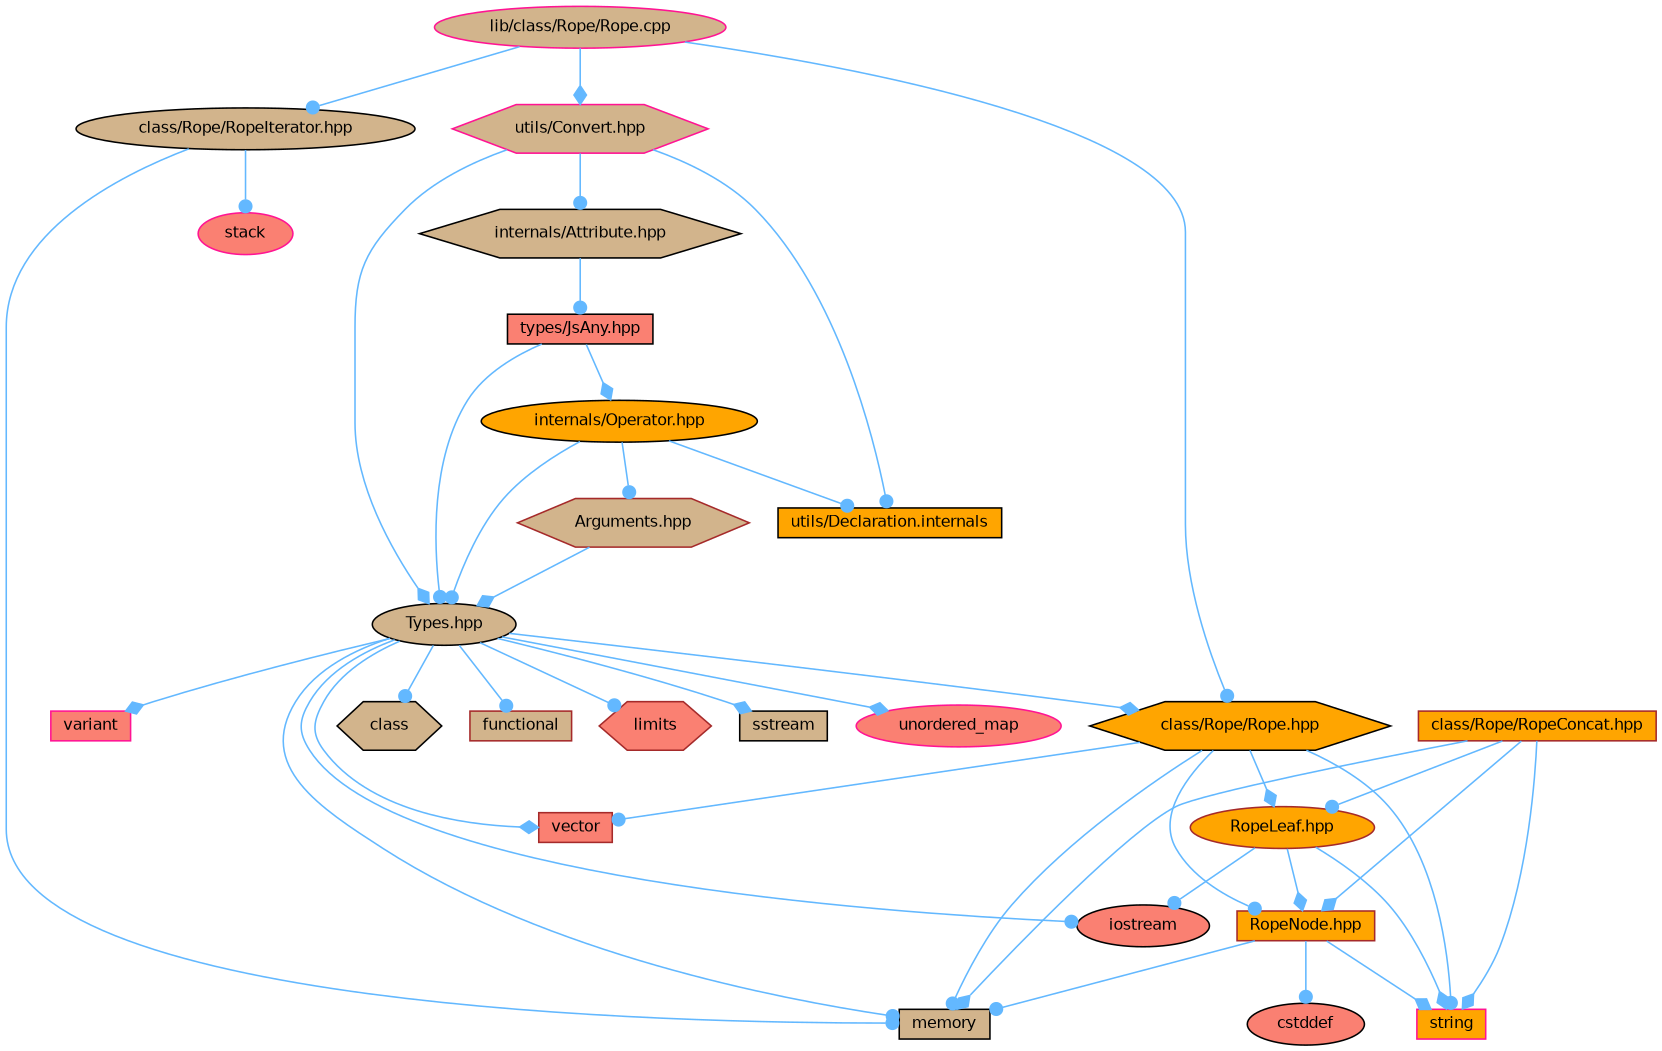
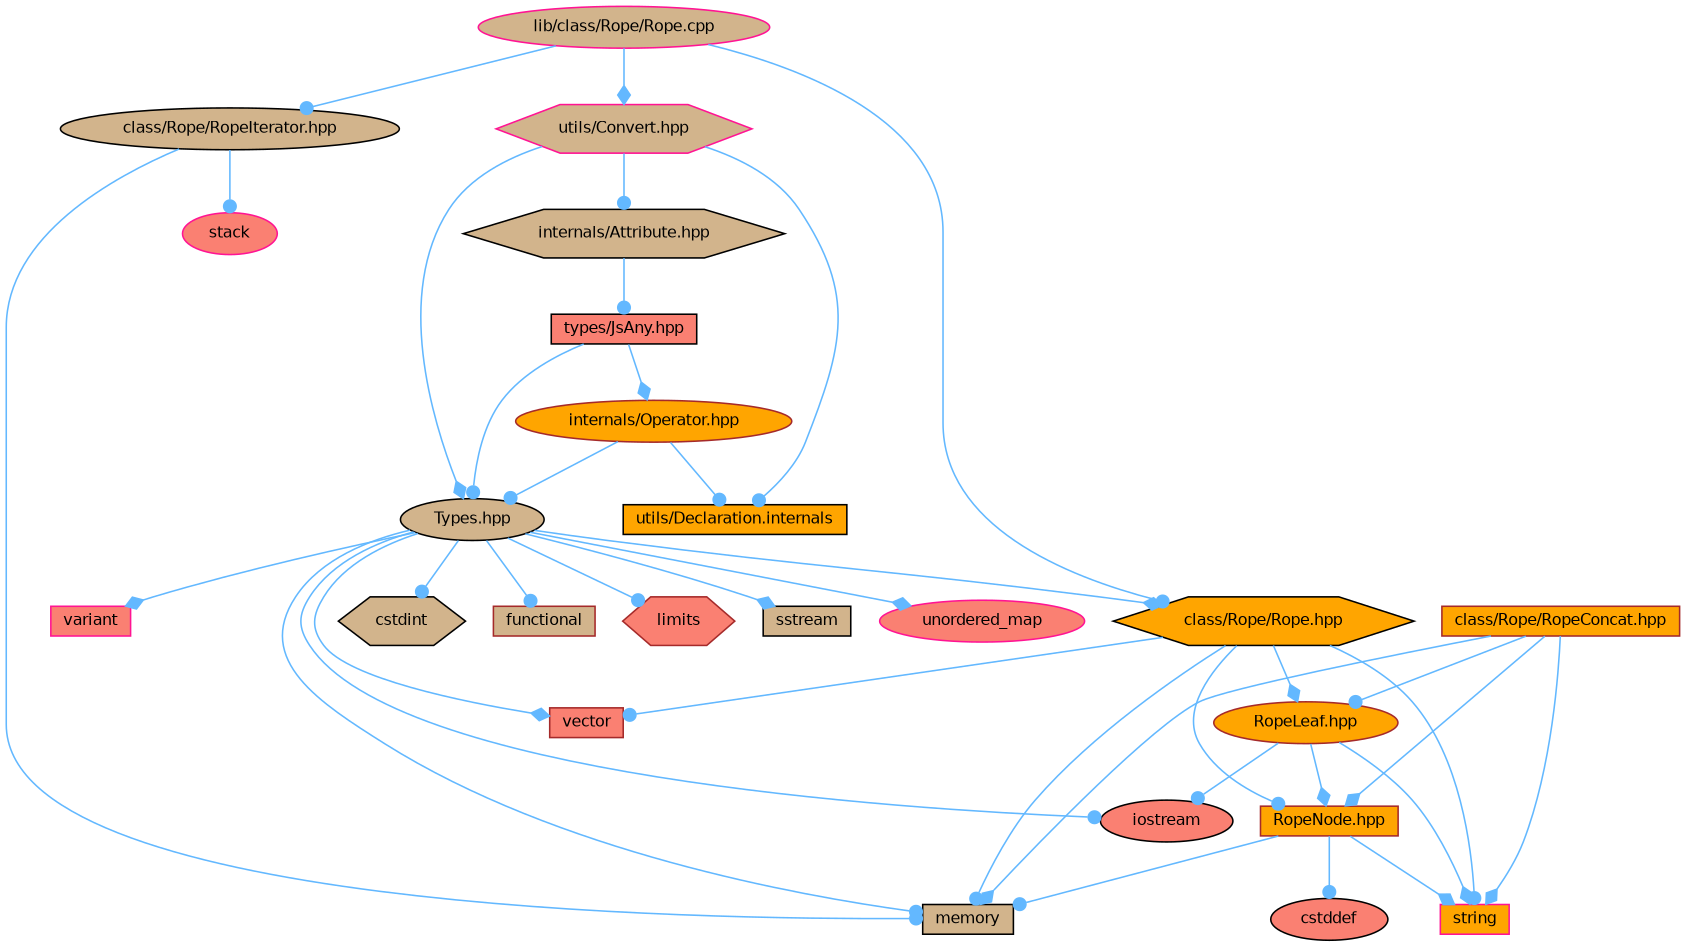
node "internals/Operator.hpp": color black -> brown
node "Arguments.hpp": removed
node "class": label "class" -> "cstdint"
